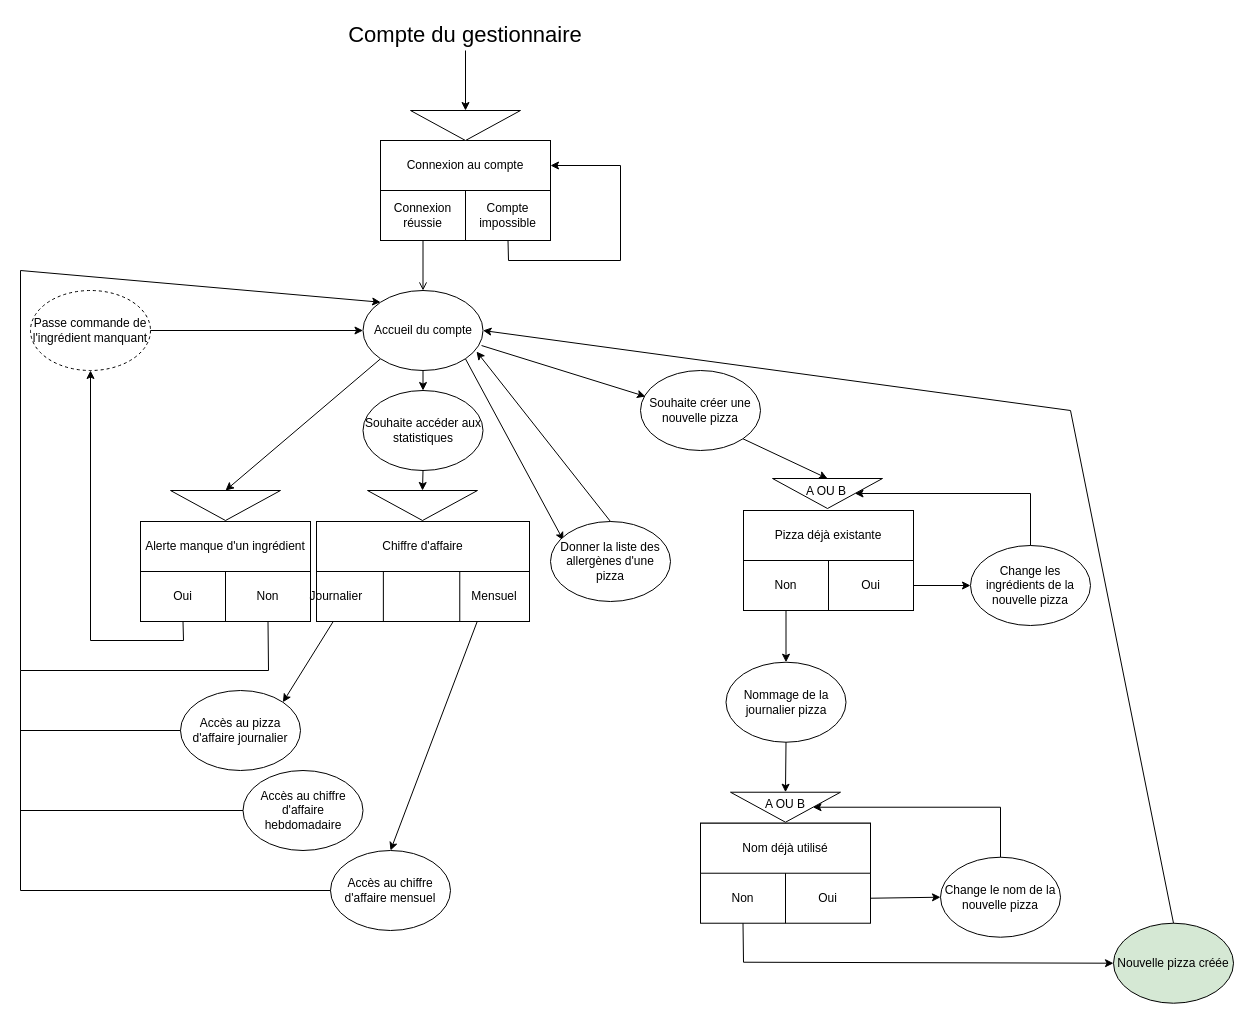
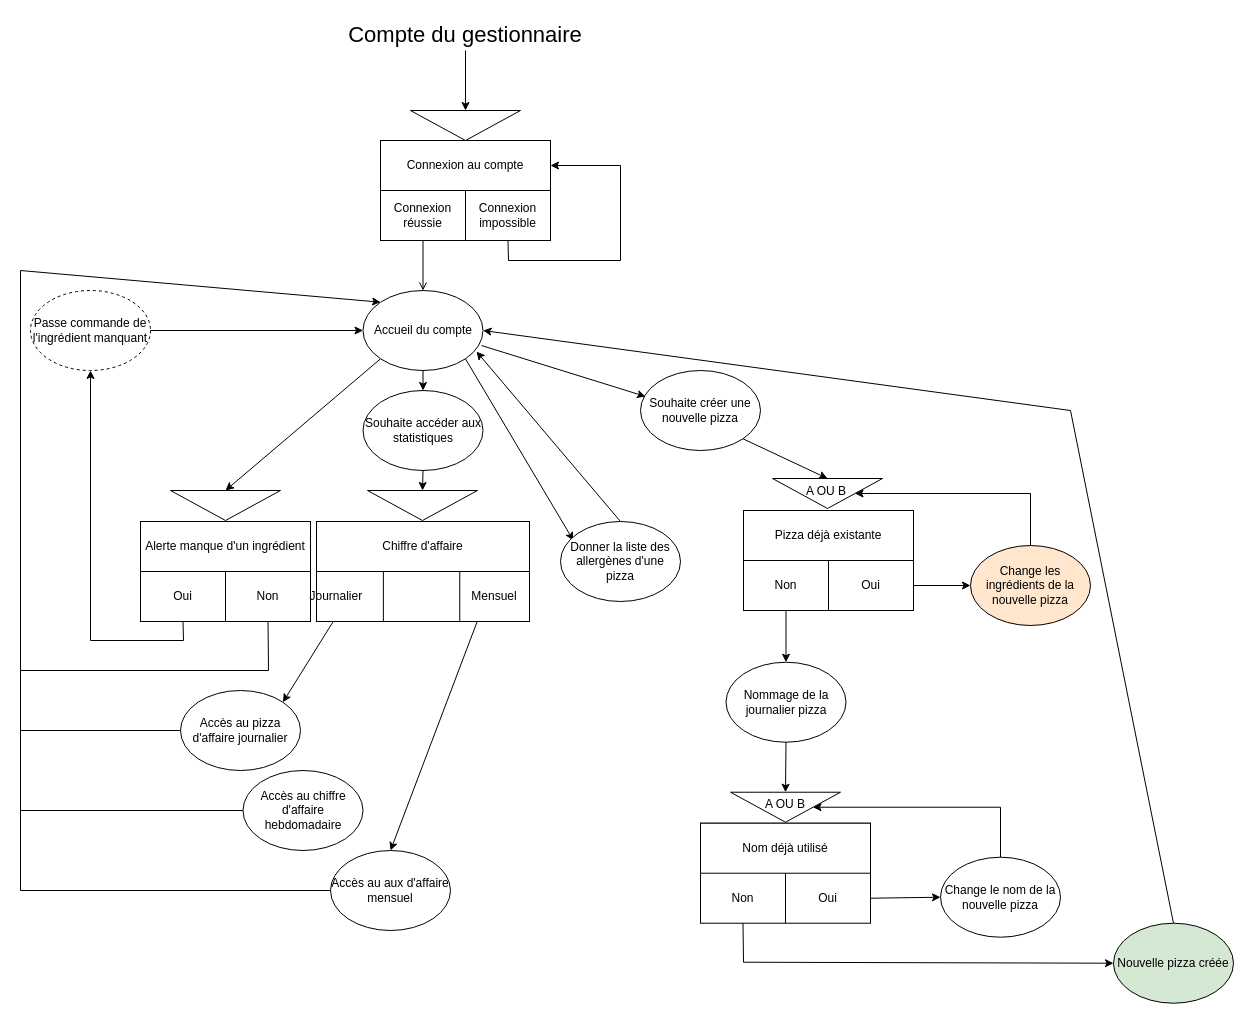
node "Compte impossible": label "Compte impossible" -> "Connexion impossible"
node "Donner la liste des allergènes d'une pizza": moved (611, 562) -> (621, 562)
node "Change les ingrédients de la nouvelle pizza": fillcolor #ffffff -> #ffe6cc
node "Accès au chiffre d'affaire mensuel": label "Accès au chiffre d'affaire mensuel" -> "Accès au aux d'affaire mensuel"
